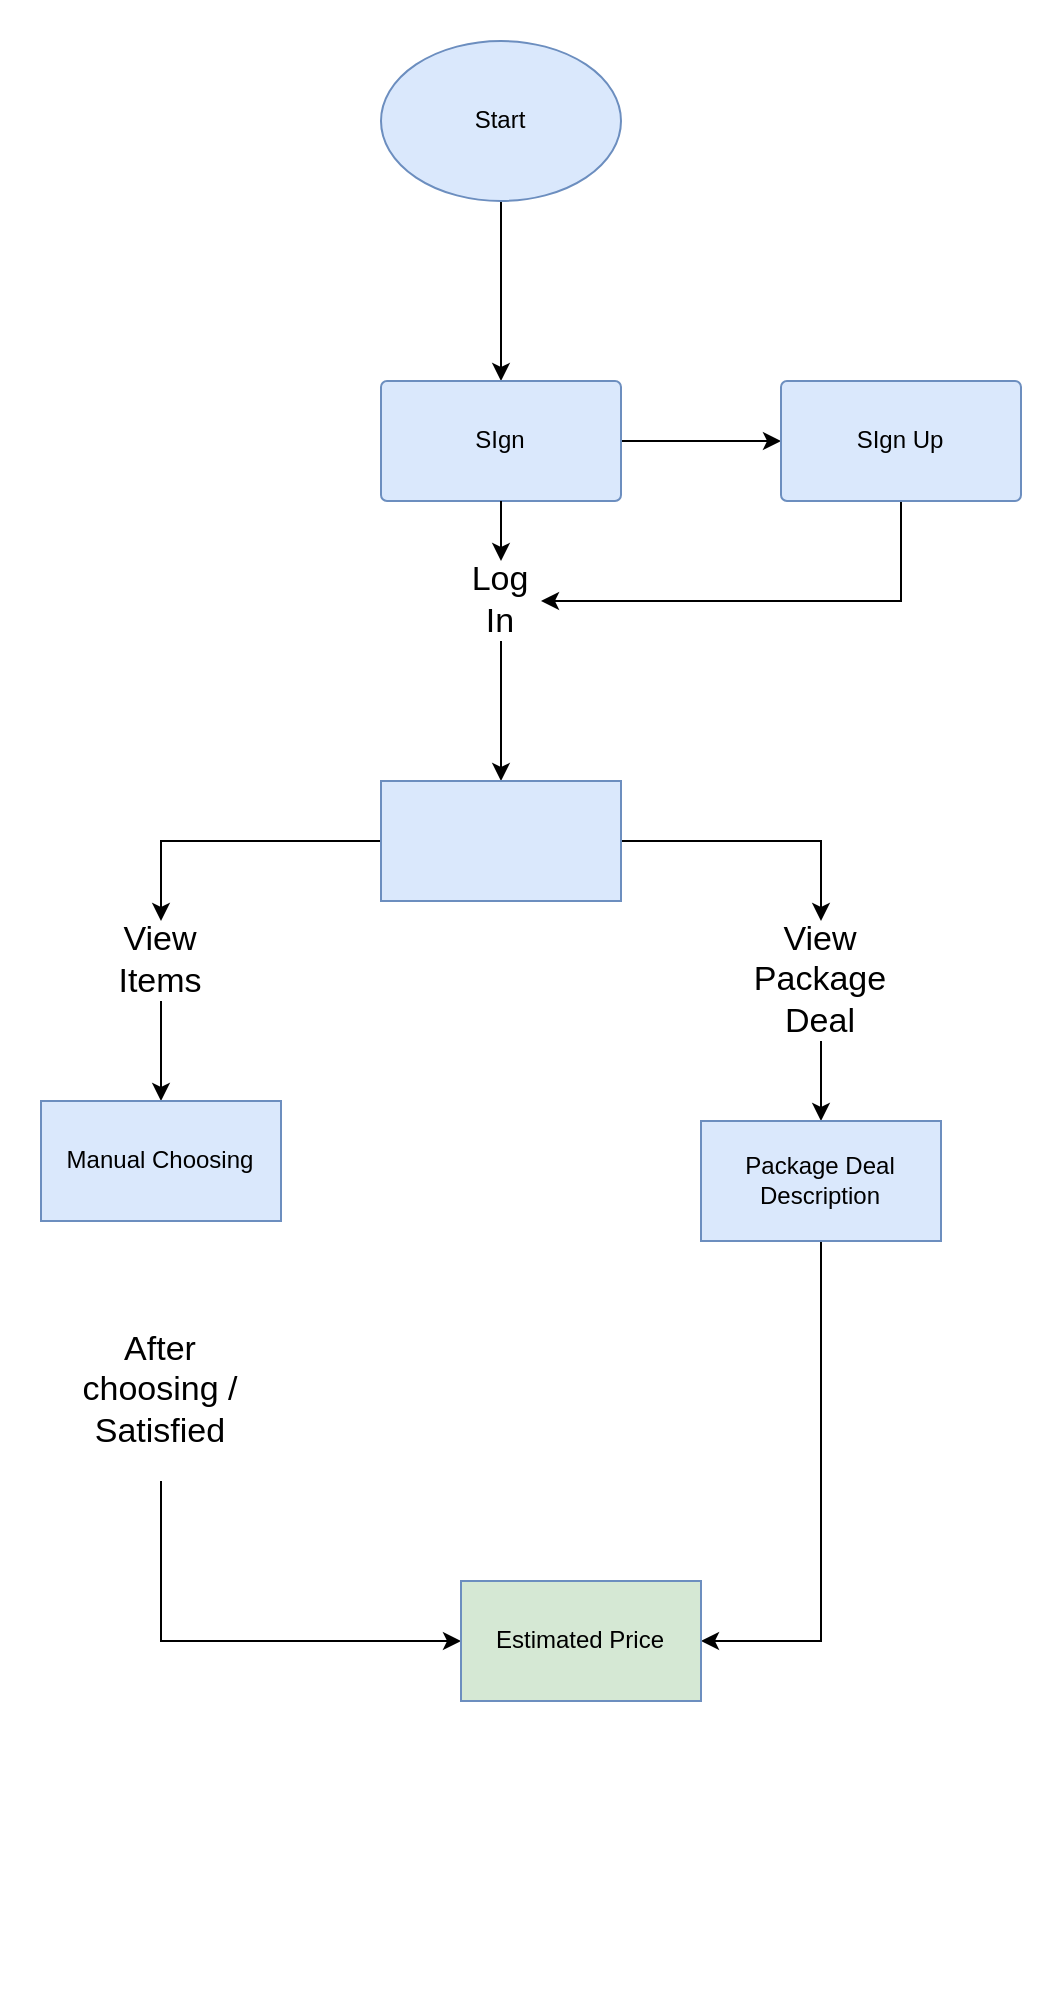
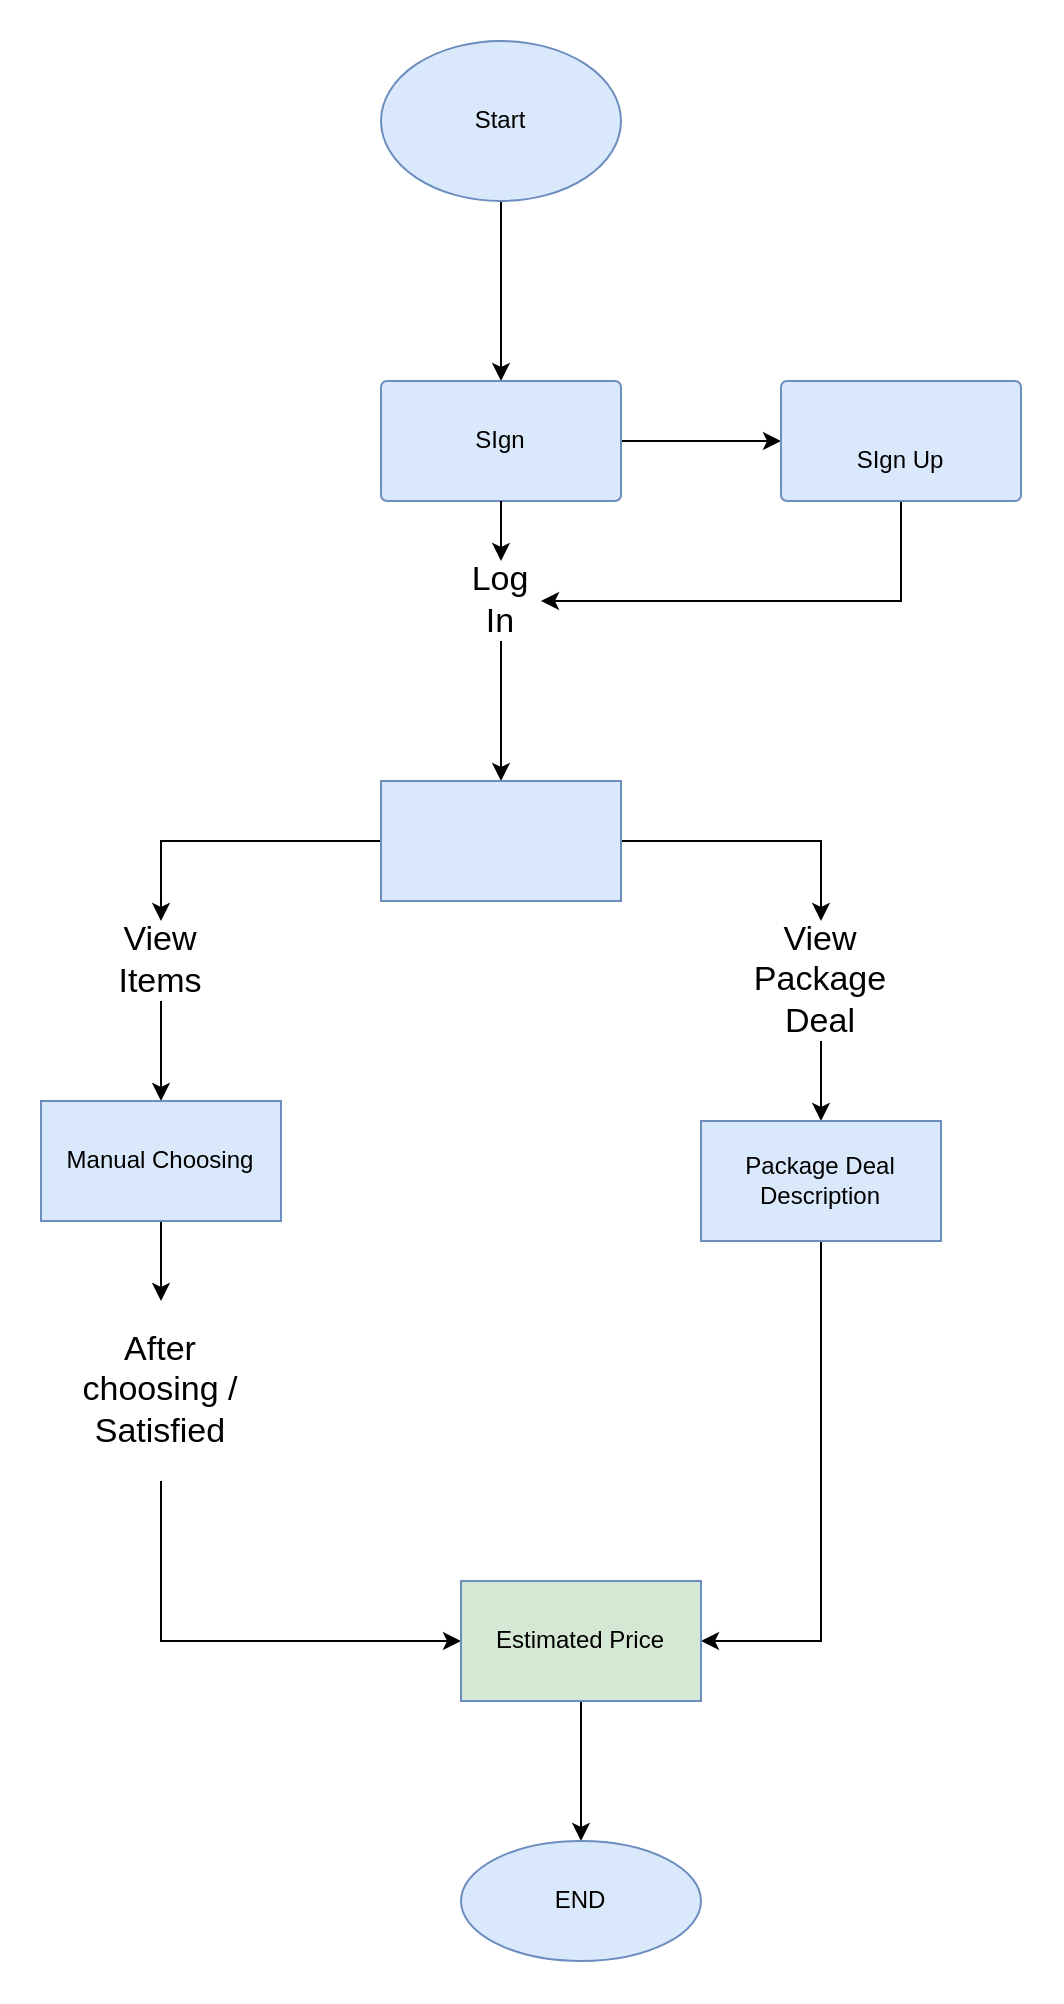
node "SIgn Up": moved (901, 441) -> (901, 461)
edge "Manual Choosing" -> "After choosing / Satisfied": added
edge "Estimated Price" -> "END": added
node "END": added
